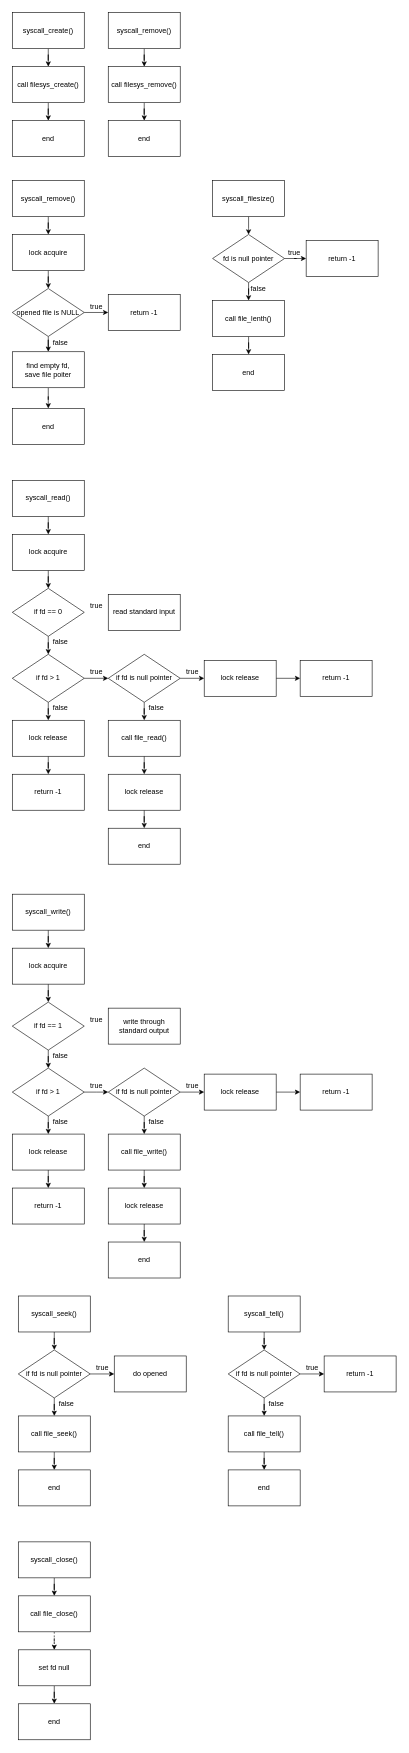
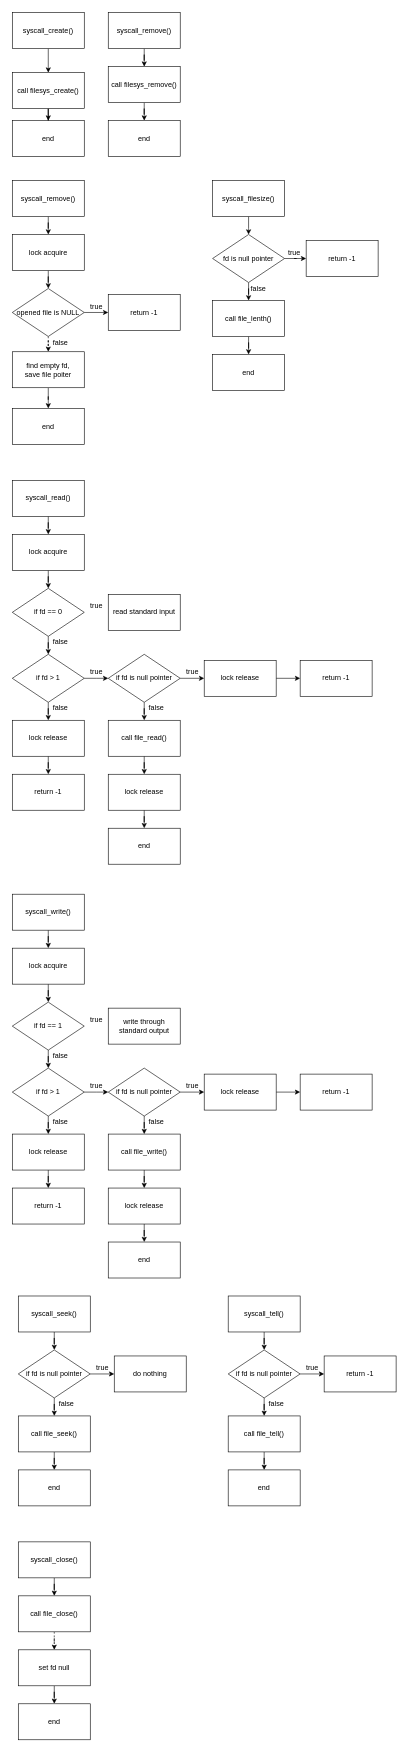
node "call filesys_create()": moved (48, 84) -> (48, 90)
edge "opened file is NULL" -> "find empty fd, save file poiter": style solid -> dashed
node "do opened": label "do opened" -> "do nothing"
